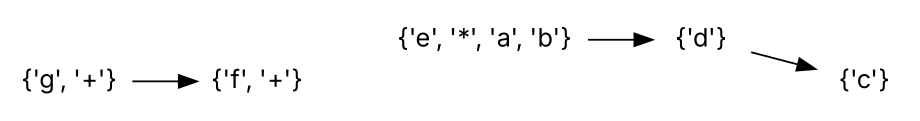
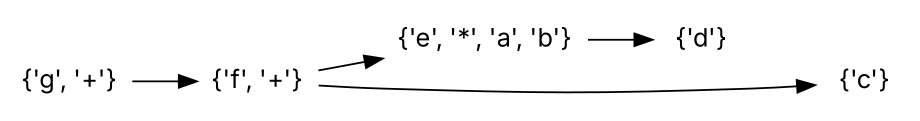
edge "{'d'}" -> "{'c'}": now "{'f', '+'}" -> "{'c'}"
edge "{'f', '+'}" -> "{'e', '*', 'a', 'b'}": added
